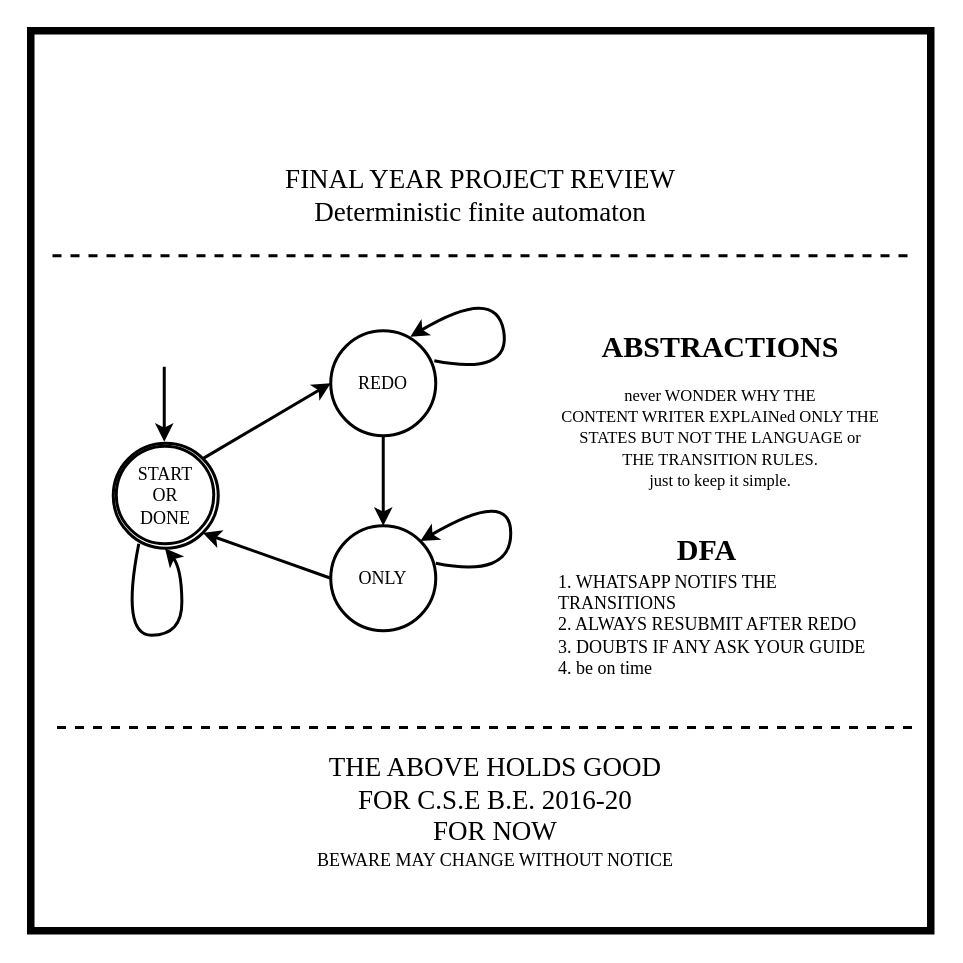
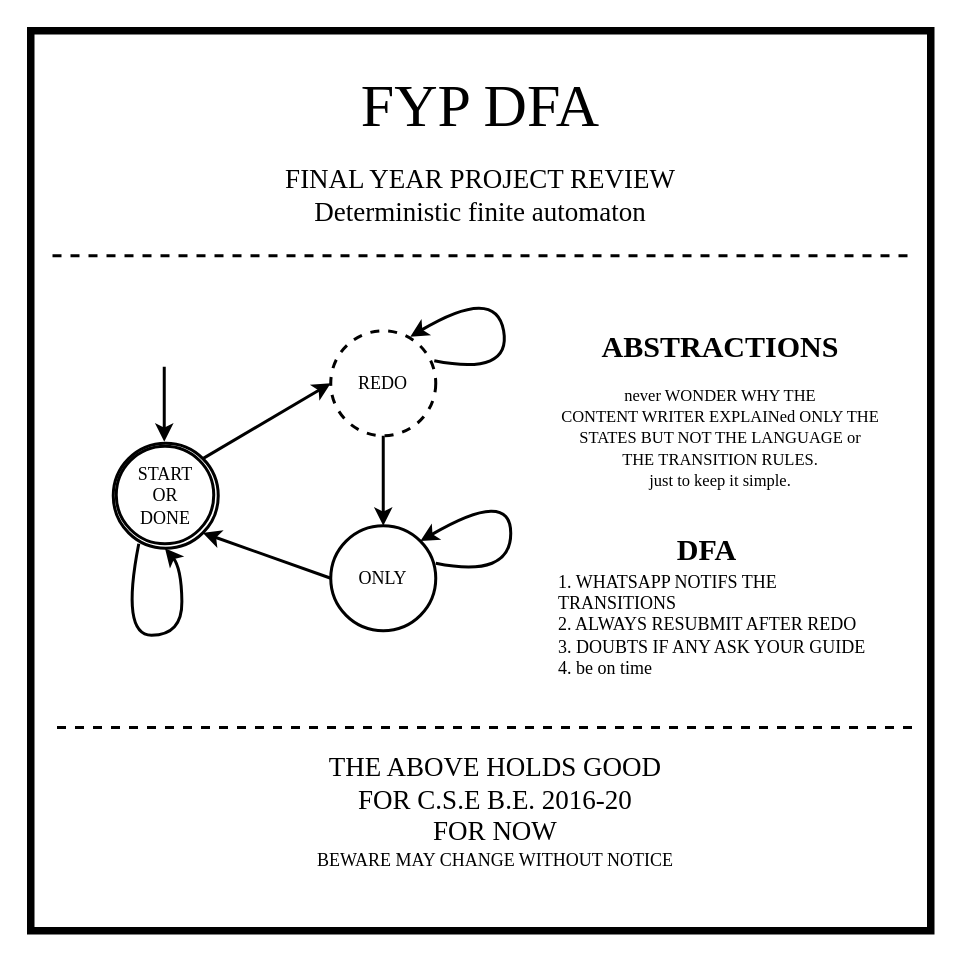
node "FYP DFA": added
node "REDO": style solid -> dashed
